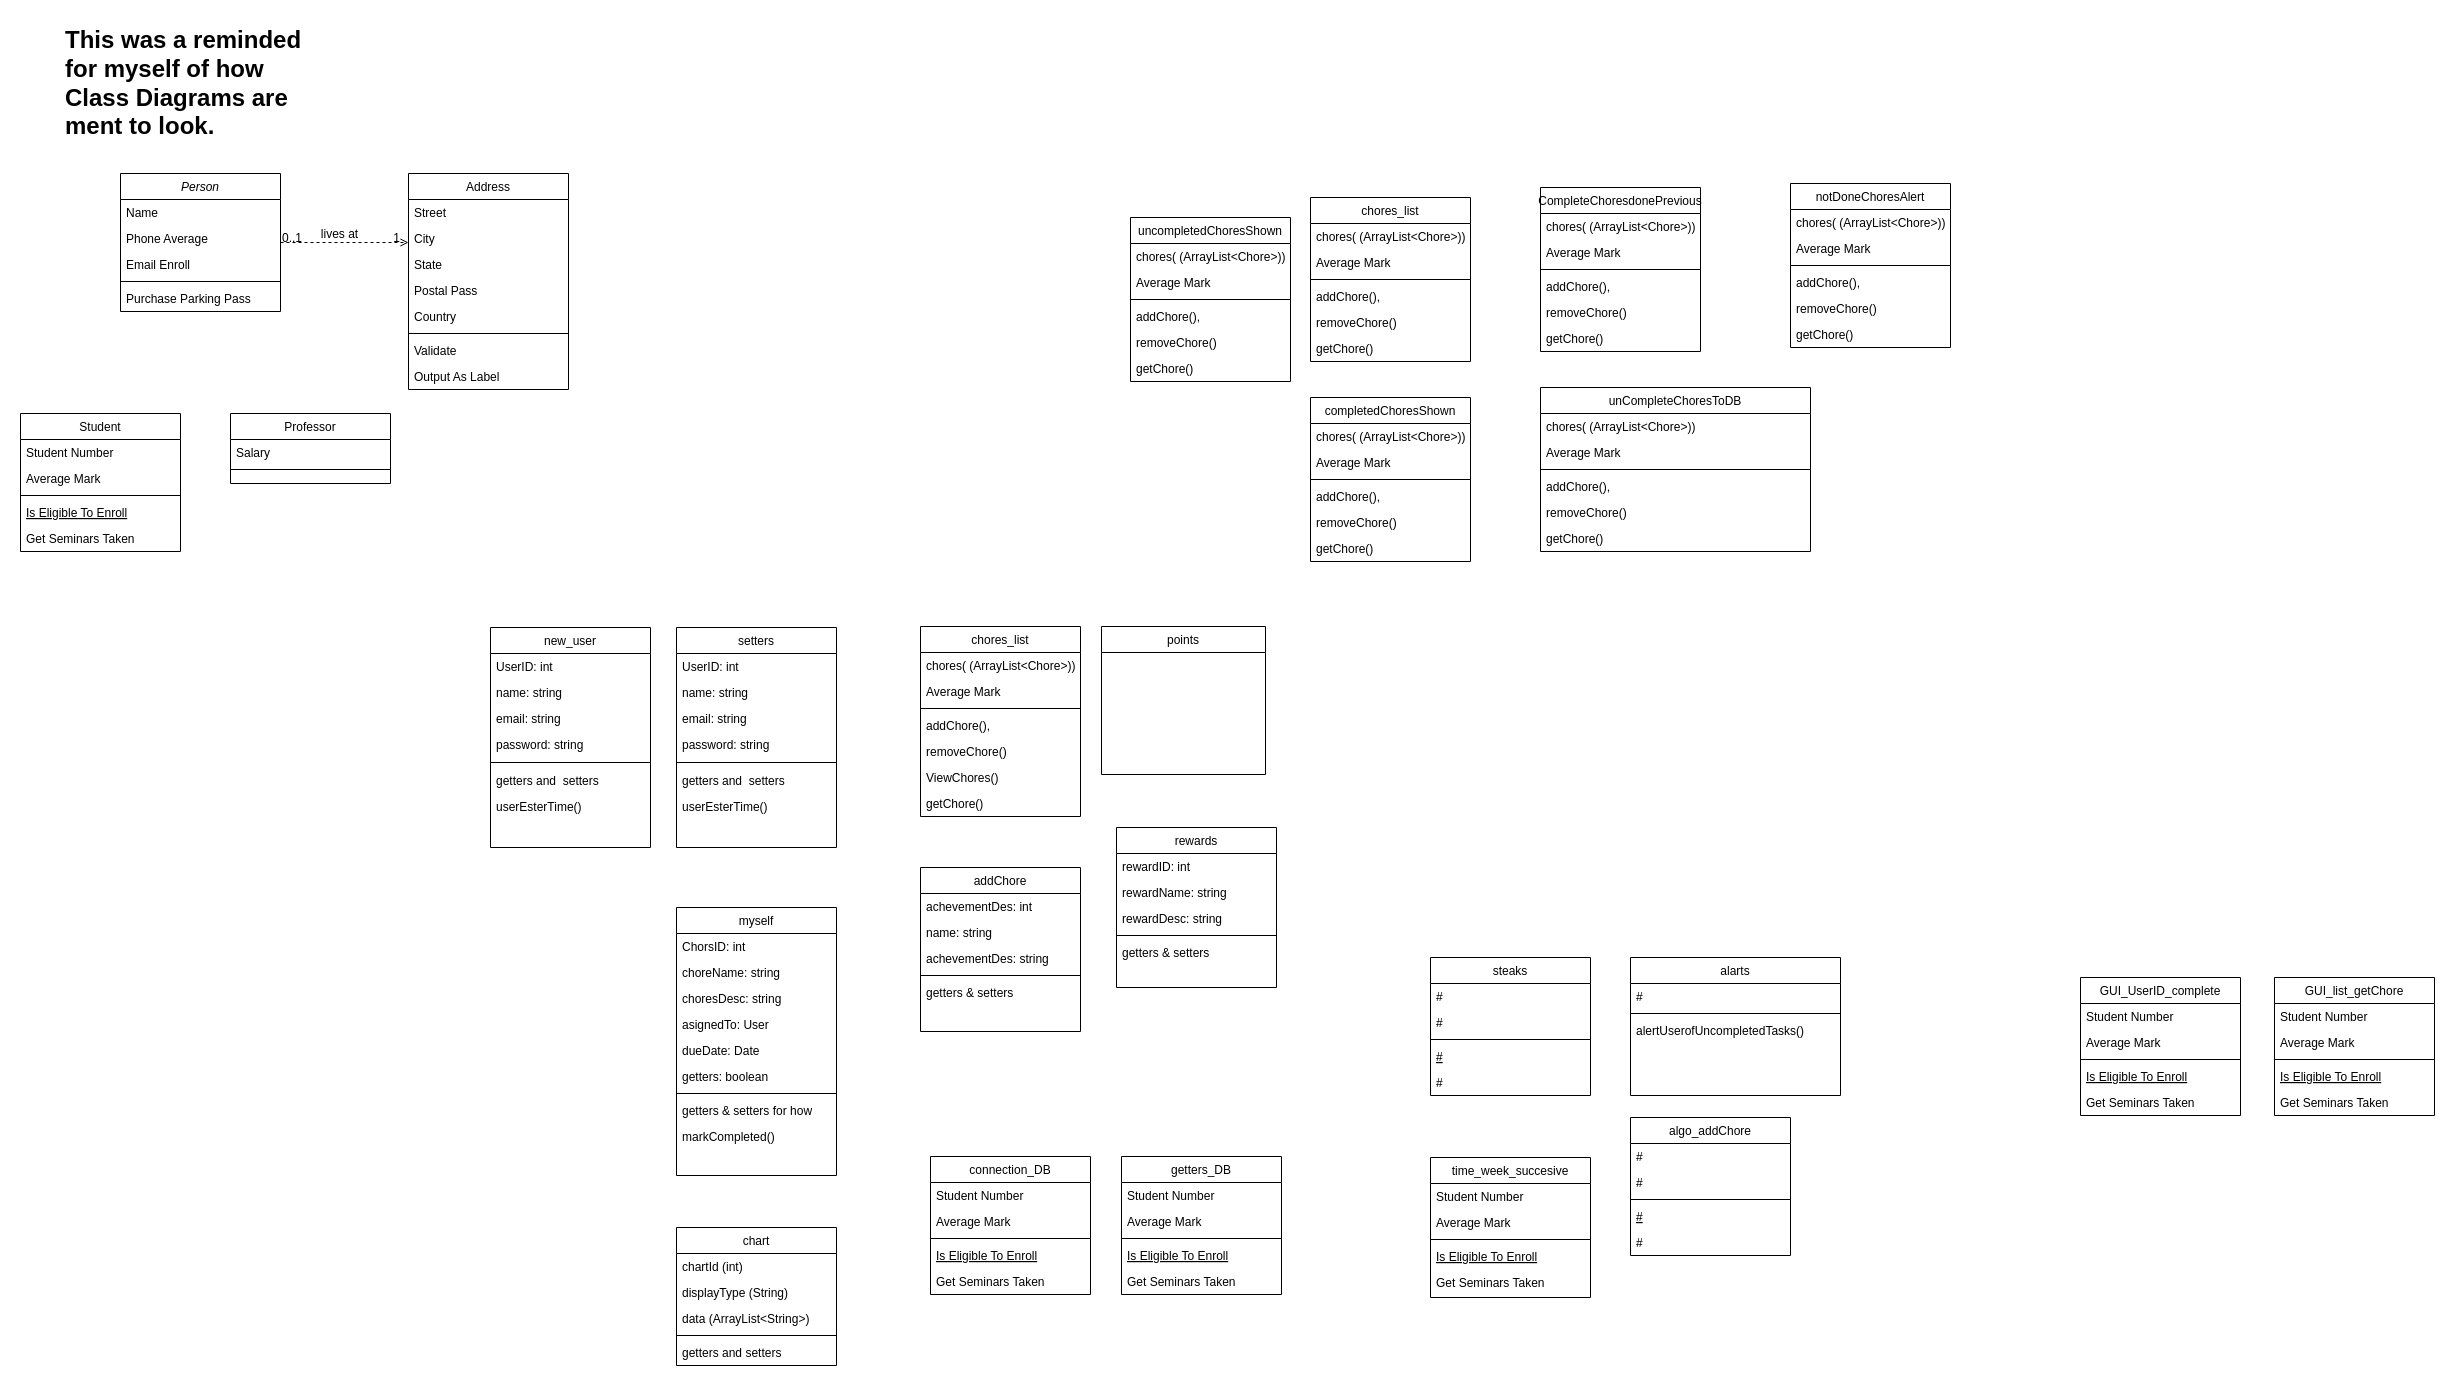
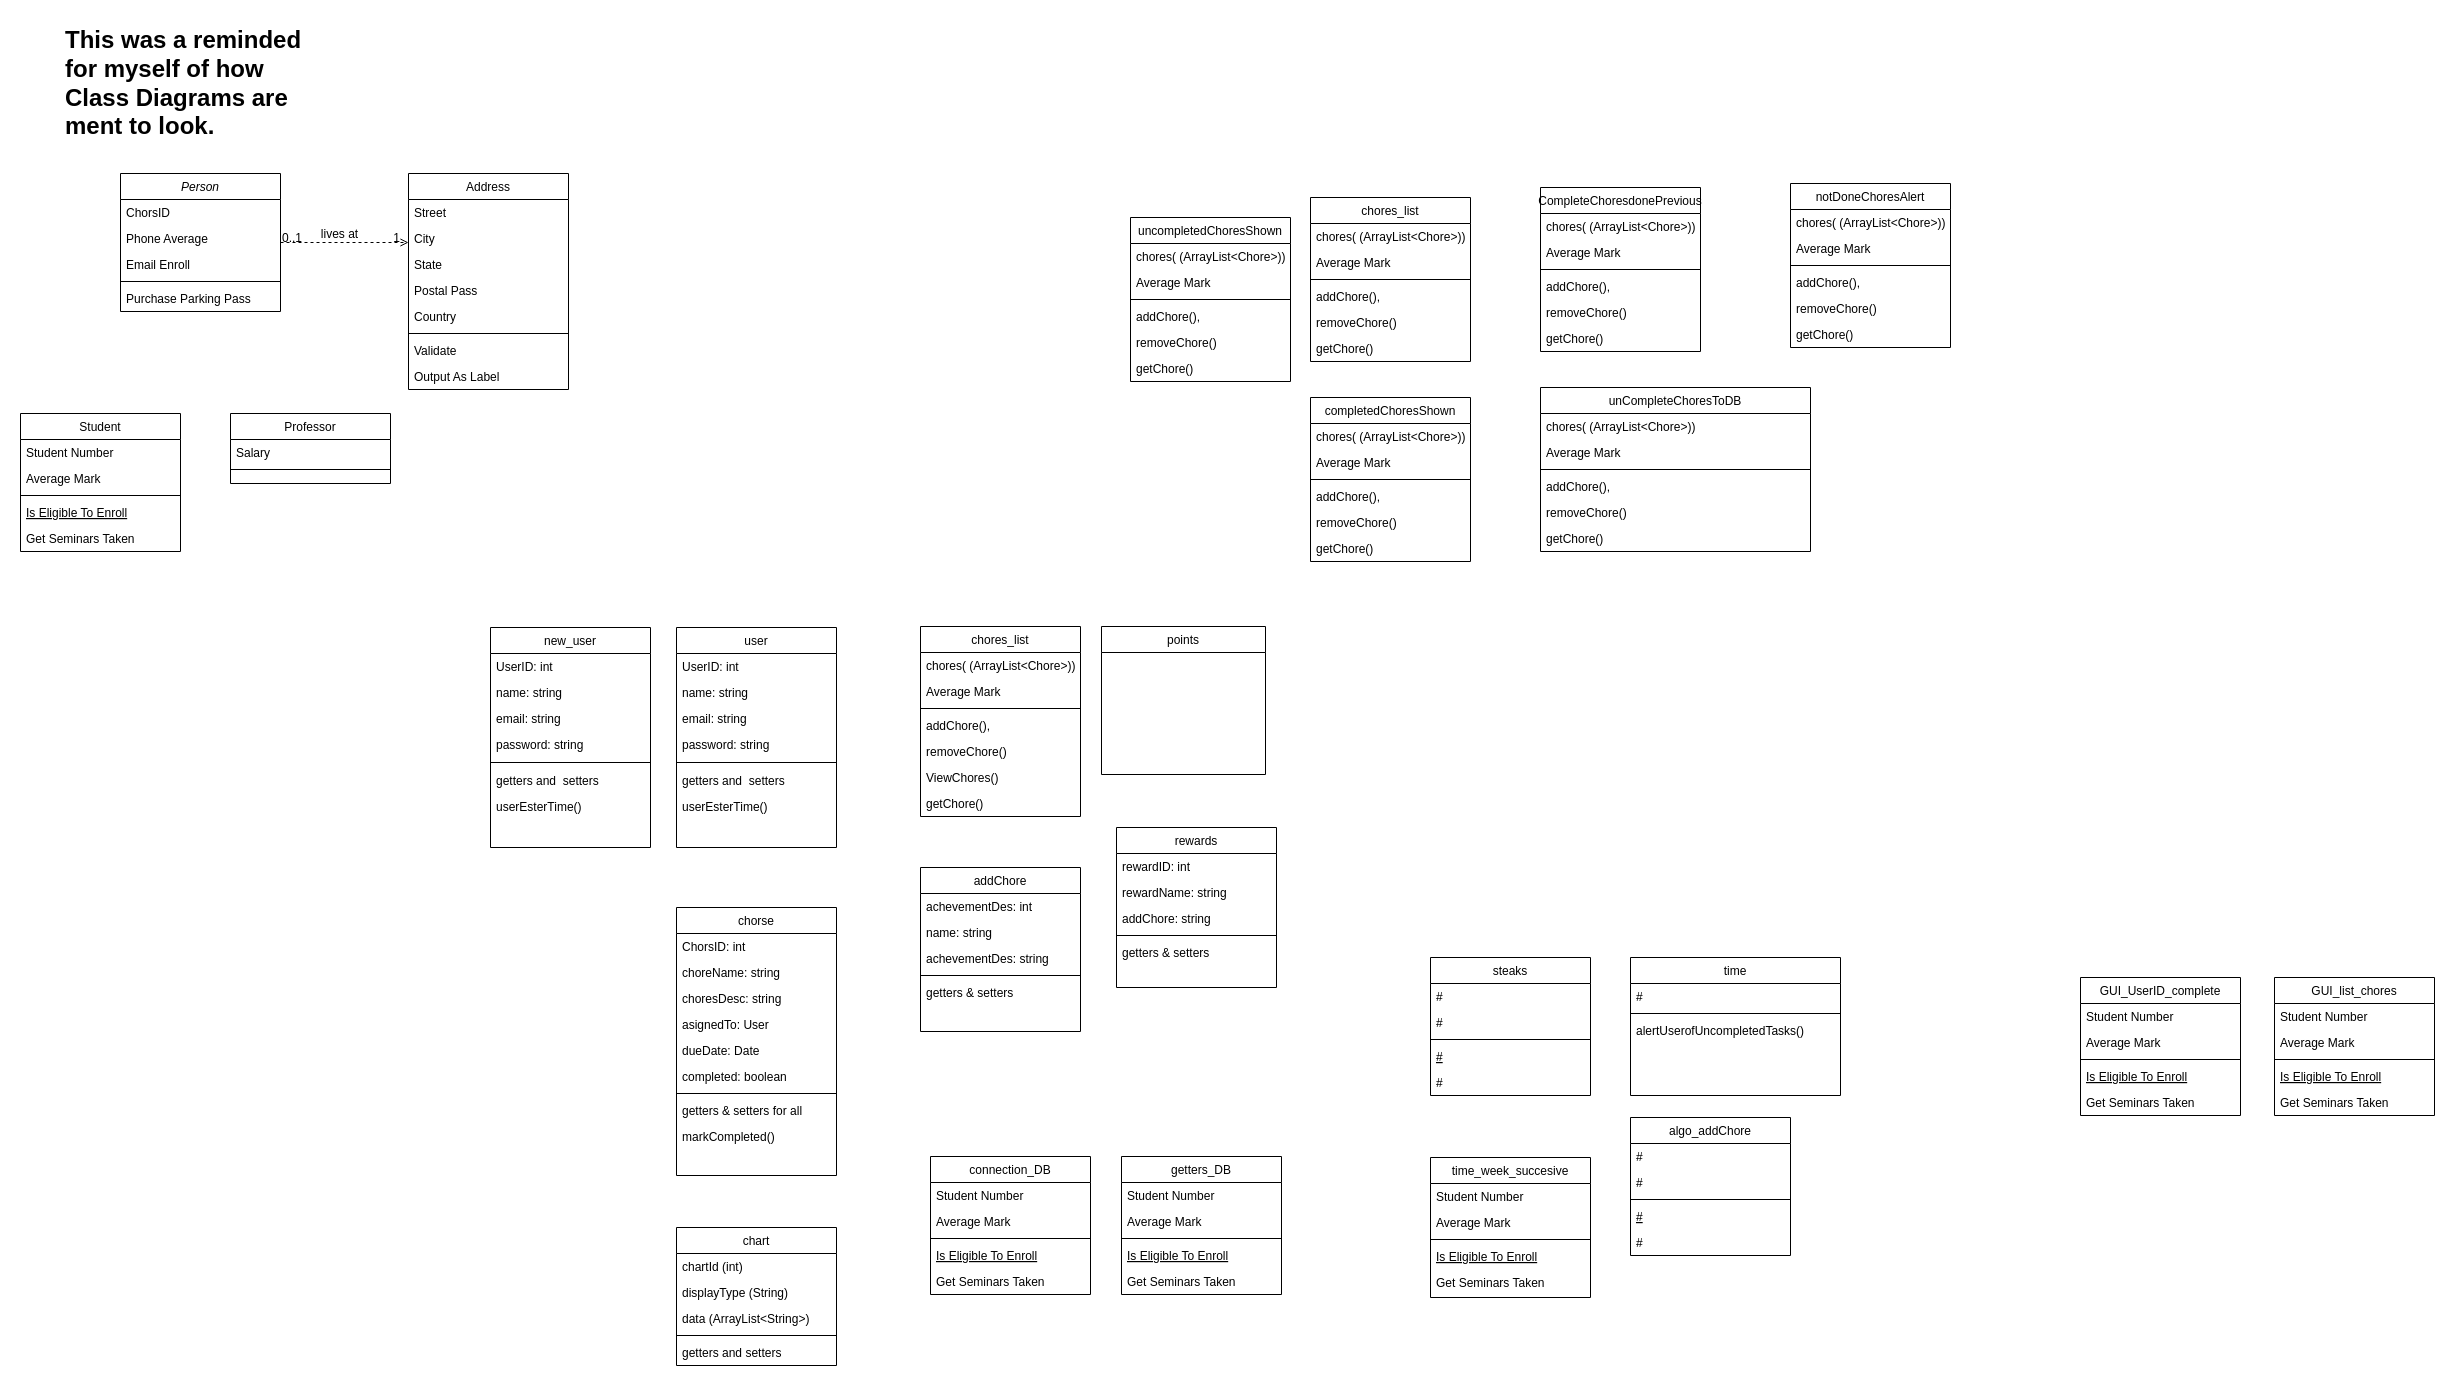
node "Name": label "Name" -> "ChorsID"
node "setters": label "setters" -> "user"
node "rewardDesc: string": label "rewardDesc: string" -> "addChore: string"
node "myself": label "myself" -> "chorse"
node "alarts": label "alarts" -> "time"
node "GUI_list_getChore": label "GUI_list_getChore" -> "GUI_list_chores"
node "getters: boolean": label "getters: boolean" -> "completed: boolean"
node "getters & setters for how": label "getters & setters for how" -> "getters & setters for all"
